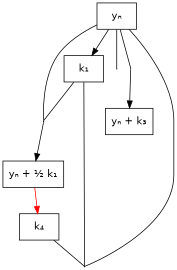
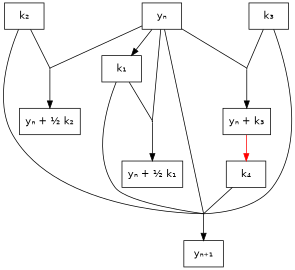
node "k₂": added
node "k₃": added
node "yₙ + ½ k₂": added
edge "yₙ + ½ k₁" -> "k₄": now "yₙ + k₃" -> "k₄"
node "yₙ₊₁": added
